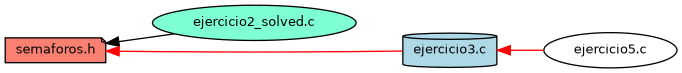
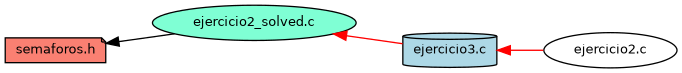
node "ejercicio5.c": label "ejercicio5.c" -> "ejercicio2.c"
edge "ejercicio3.c" -> "semaforos.h": now "ejercicio3.c" -> "ejercicio2_solved.c"
